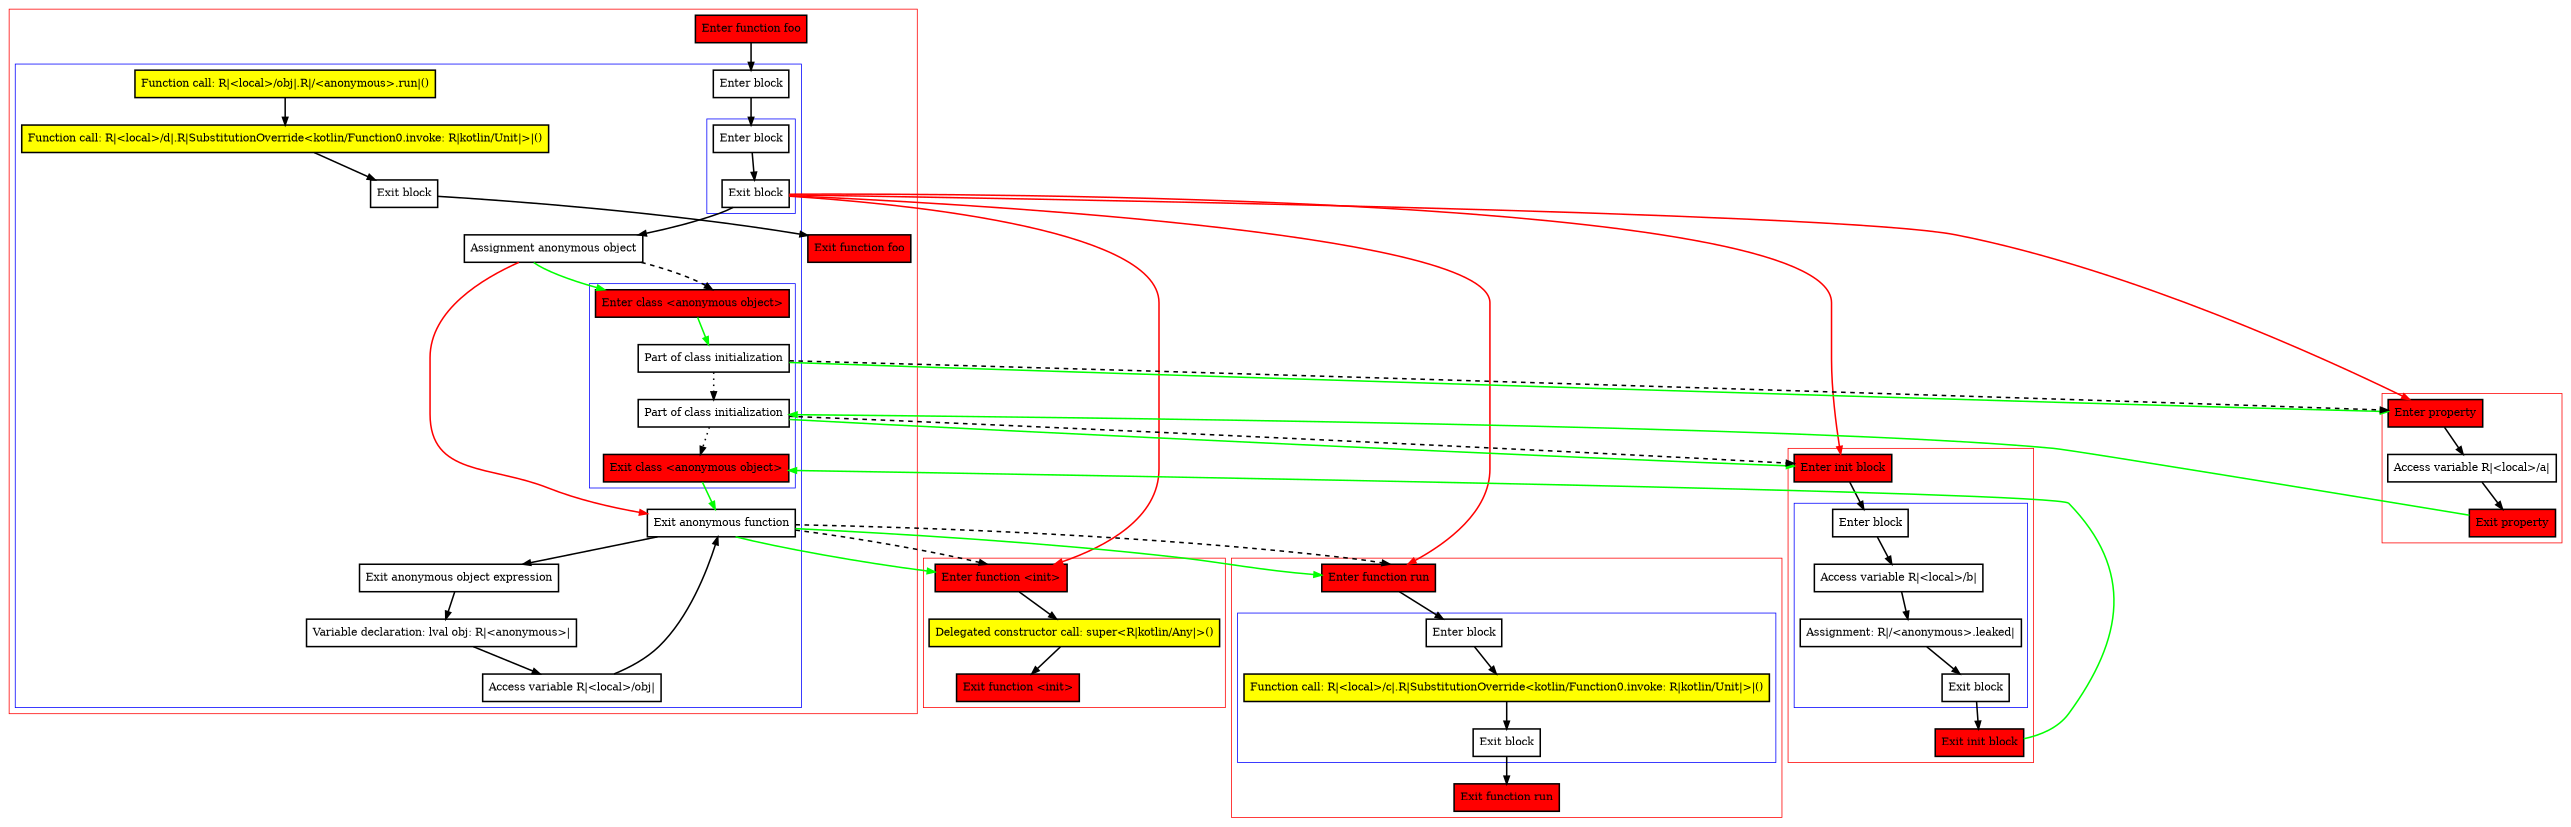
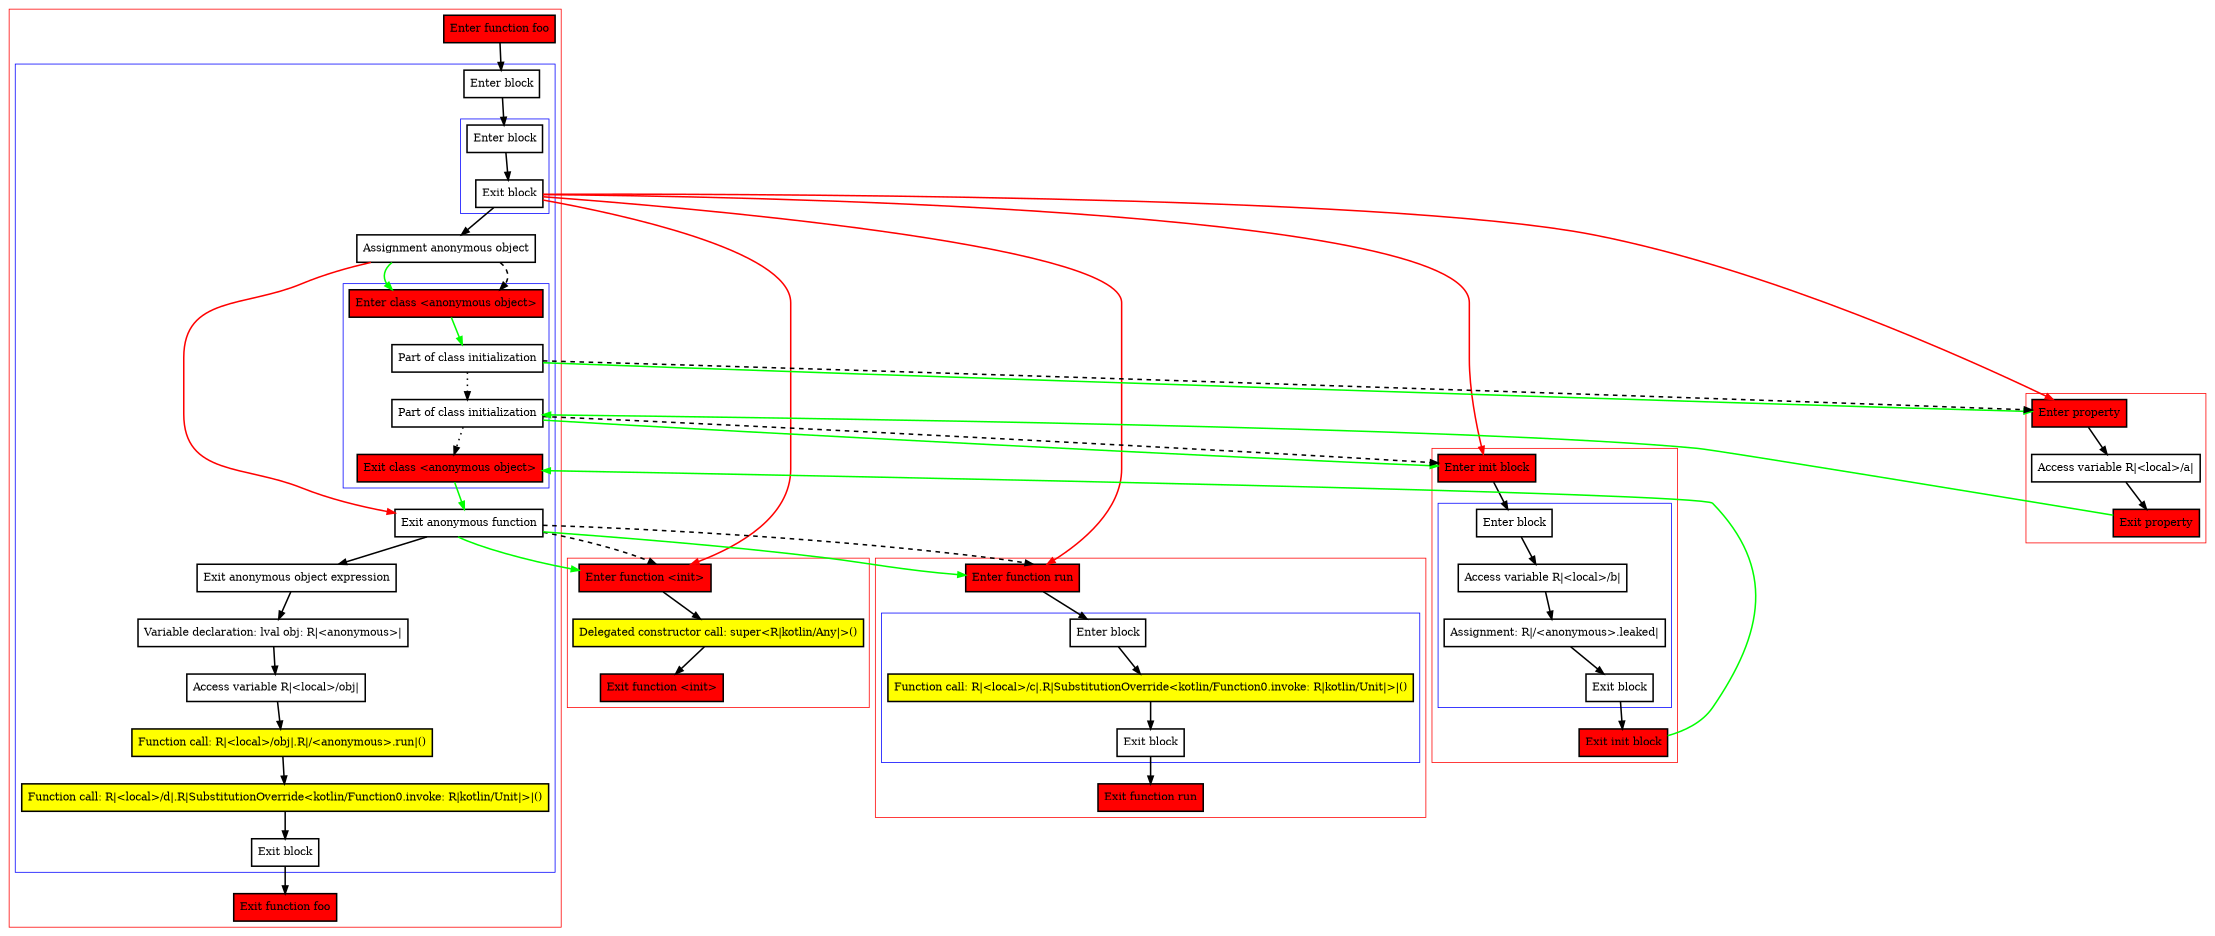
edge "Access variable R|<local>/obj|" -> "Exit anonymous function": now "Access variable R|<local>/obj|" -> "Function call: R|<local>/obj|.R|/<anonymous>.run|()"
